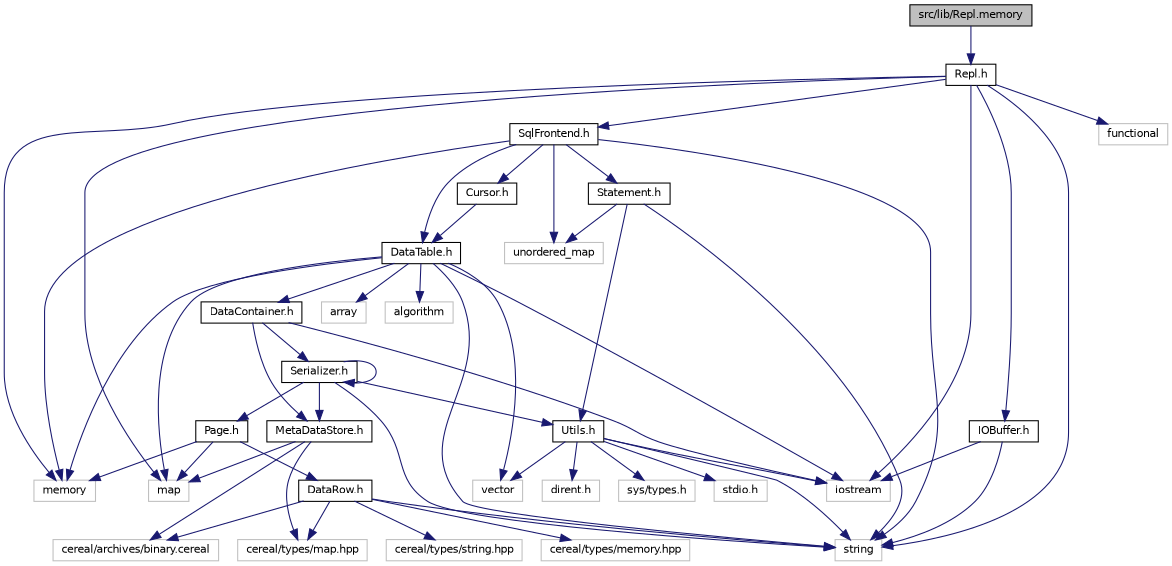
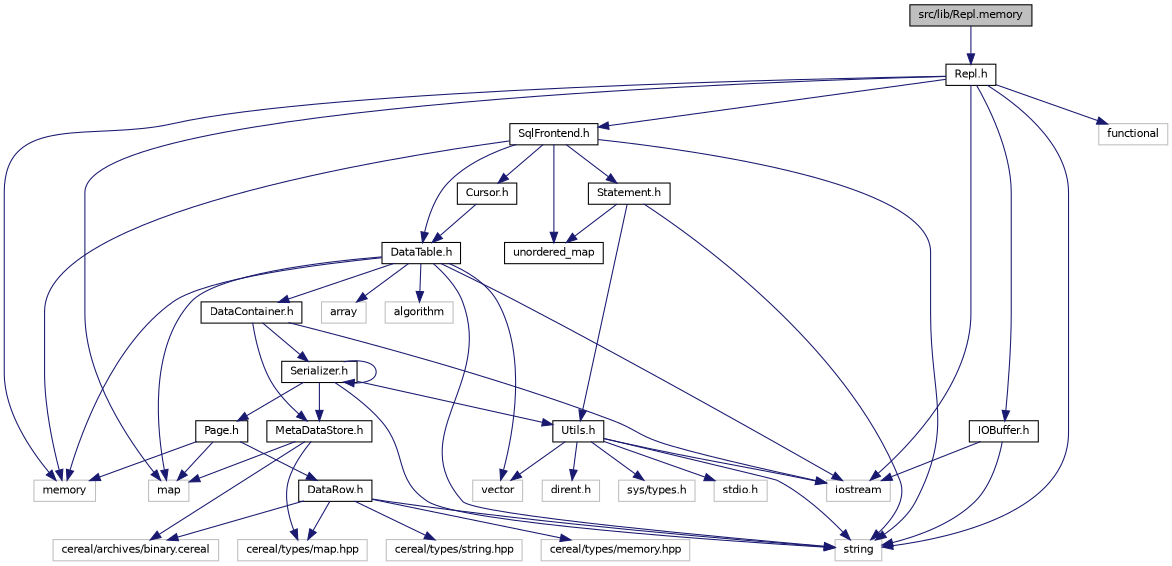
node "unordered_map": color grey75 -> black
